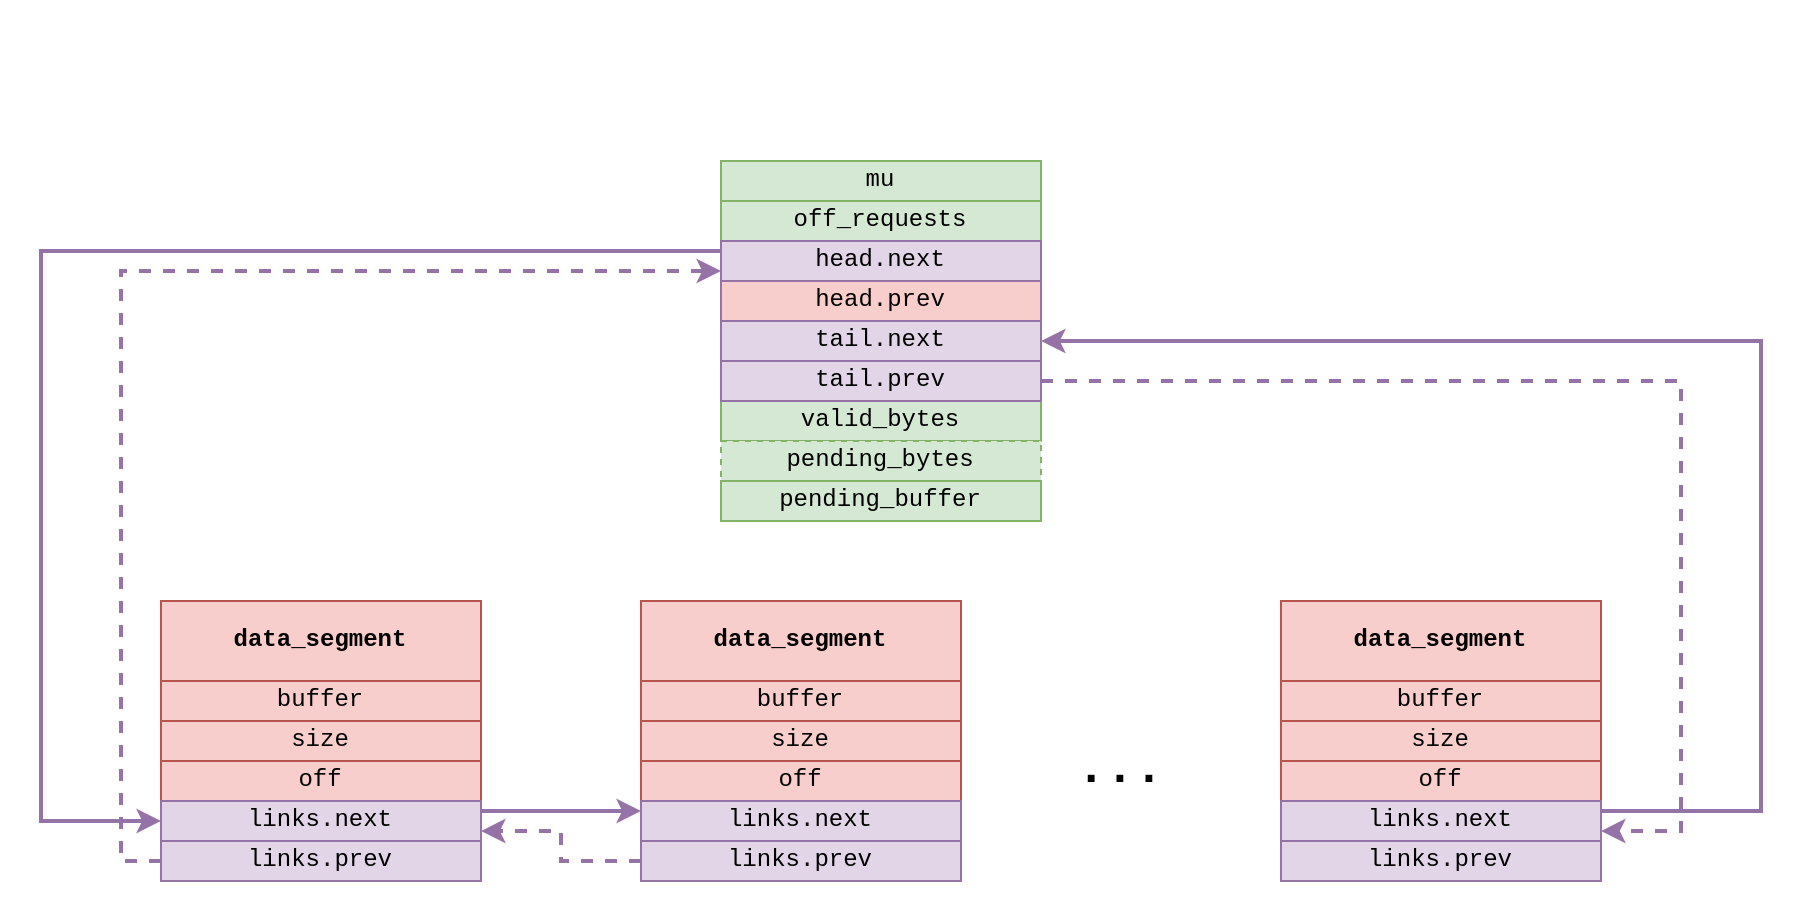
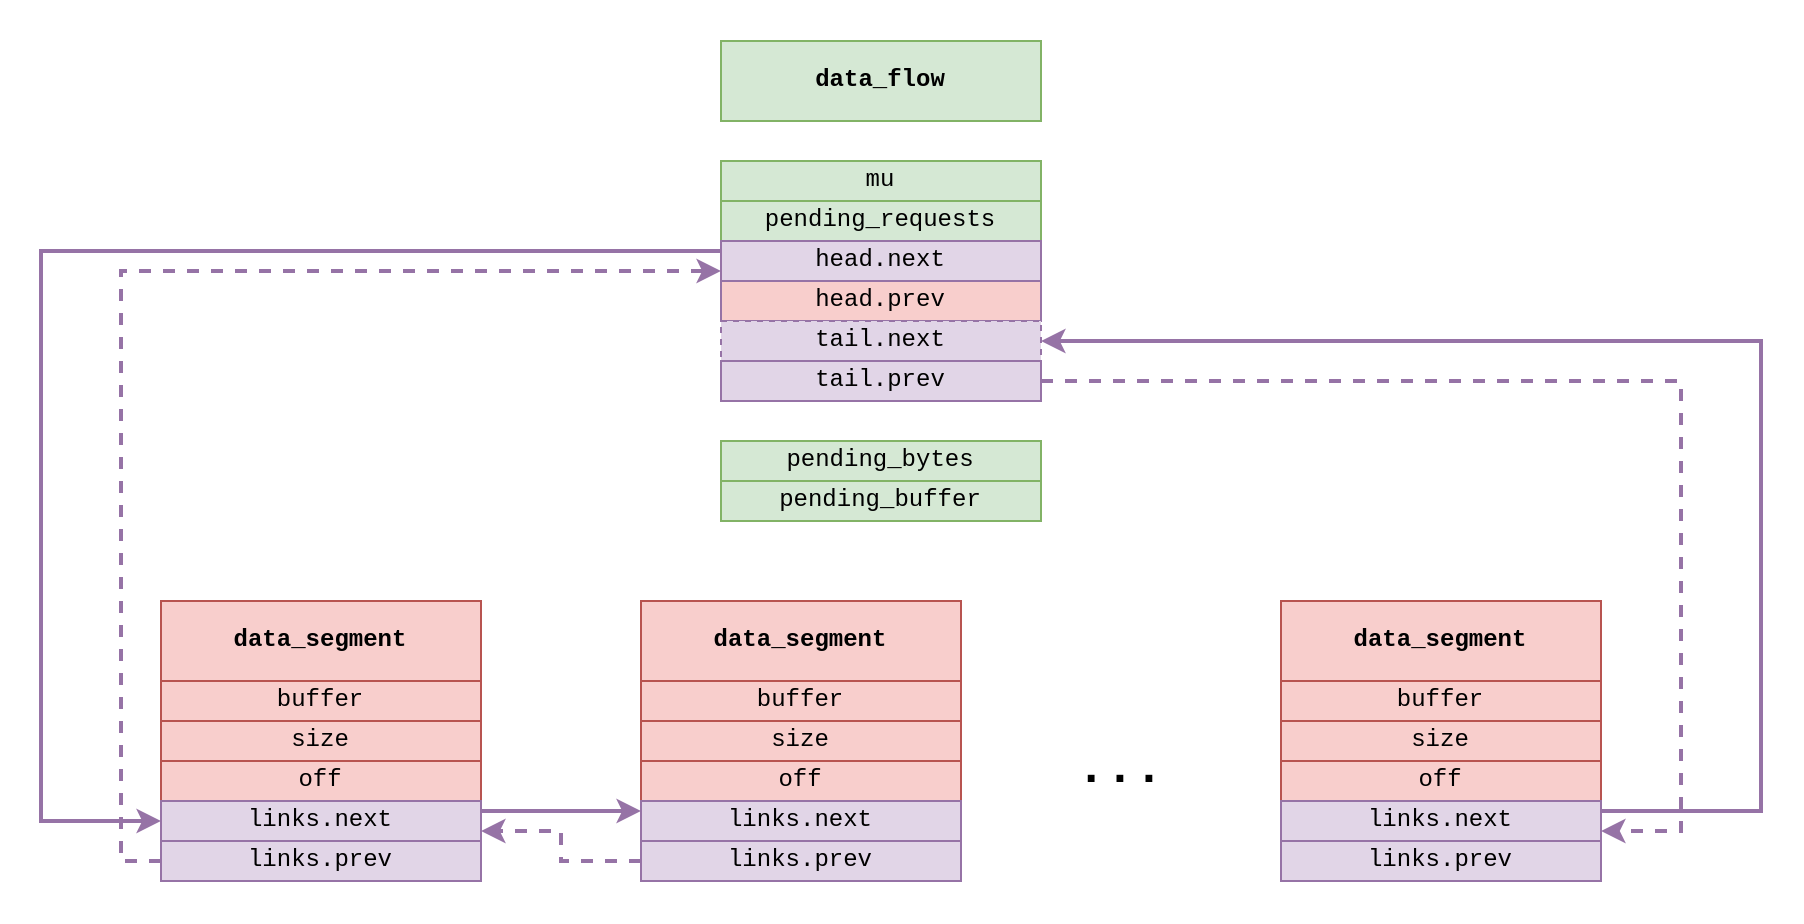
node "data_flow": added
node "off_requests": label "off_requests" -> "pending_requests"
node "tail.next": style solid -> dashed
node "valid_bytes": removed
node "pending_bytes": style dashed -> solid
